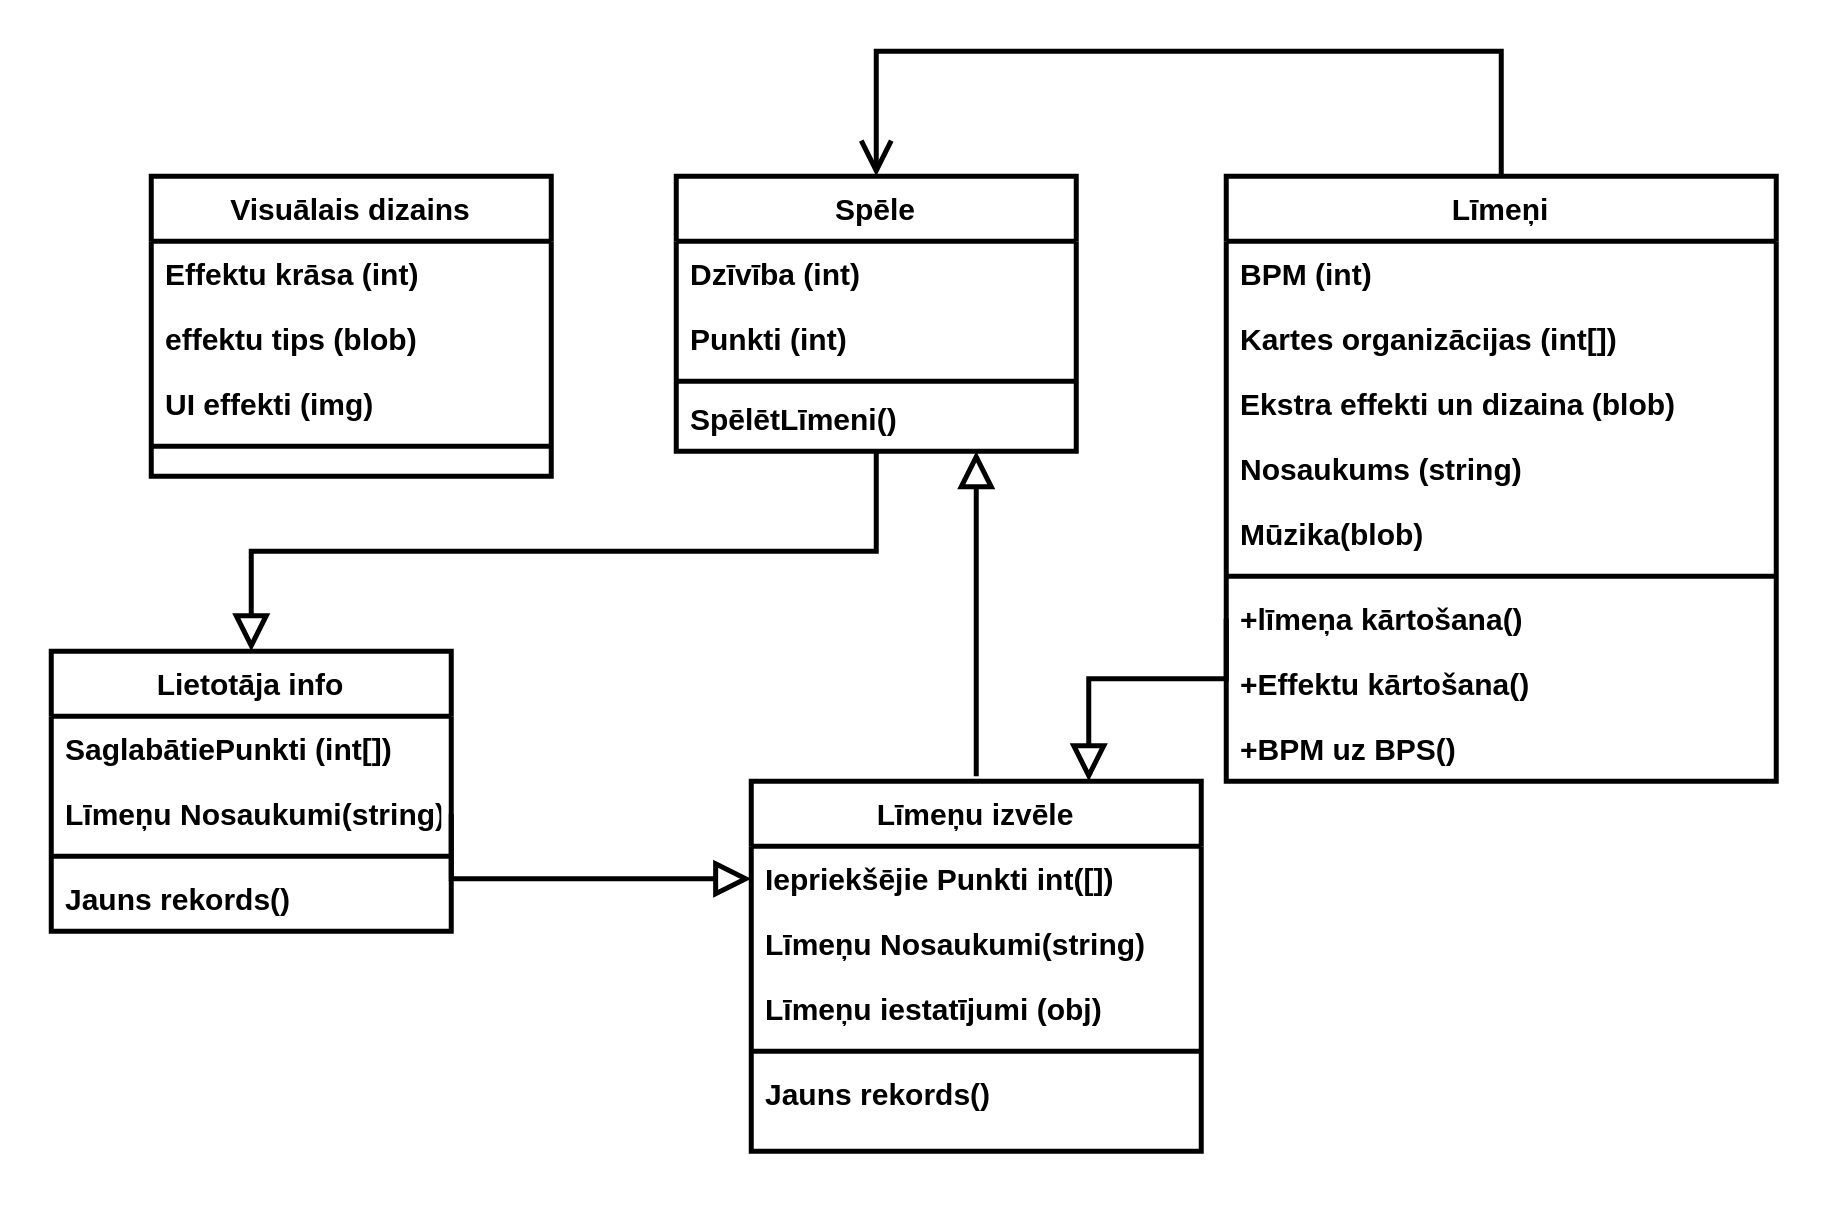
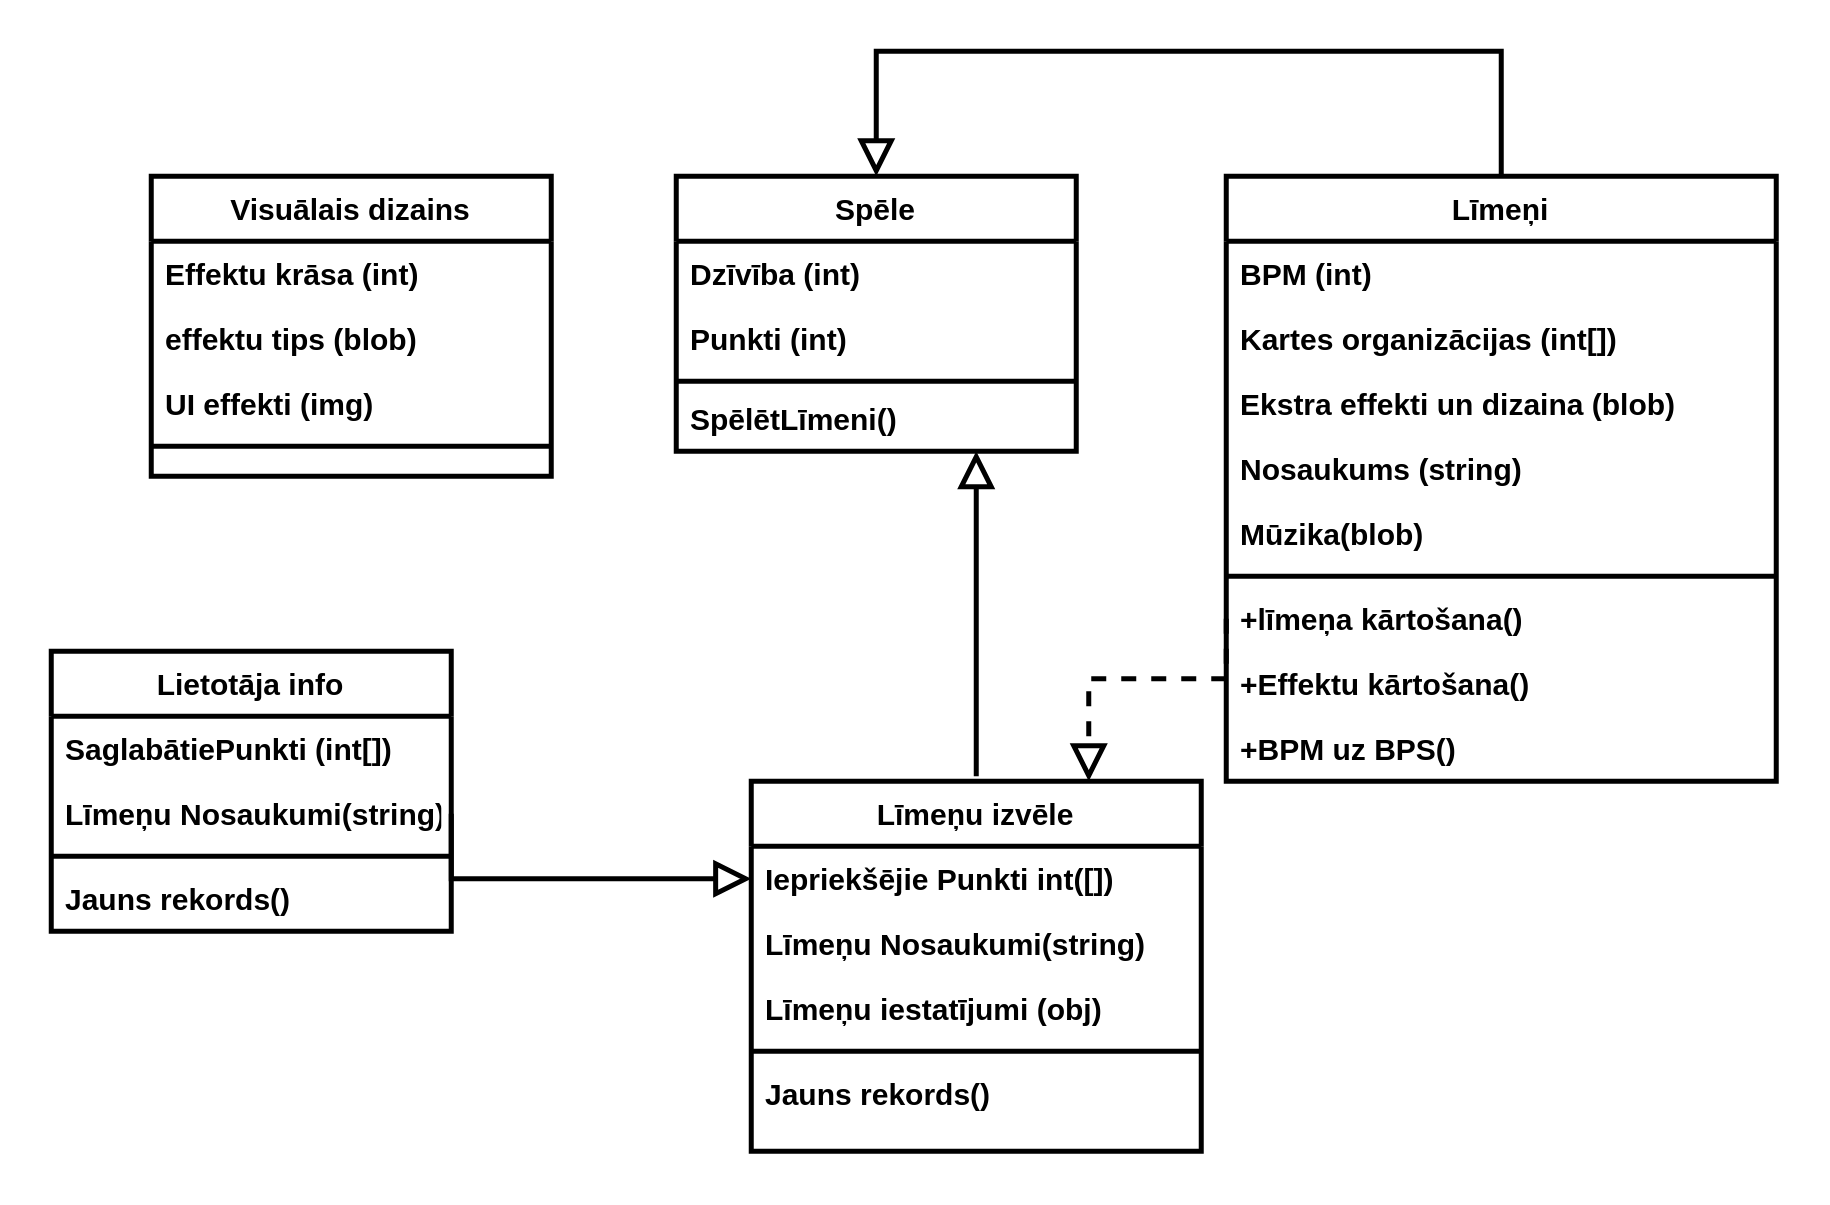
edge "Līmeņi" -> "Spēle": arrowhead open -> block
edge "Spēle" -> "Lietotāja info": removed
edge "+līmeņa kārtošana()" -> "Līmeņu izvēle": style solid -> dashed
